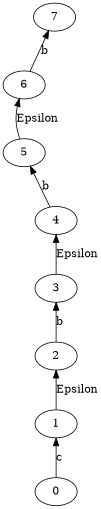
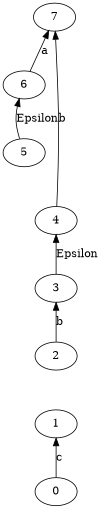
edge "6" -> "7": label "b" -> "a"
edge "4" -> "5": now "4" -> "7"
edge "1" -> "2": removed, label "Epsilon"
